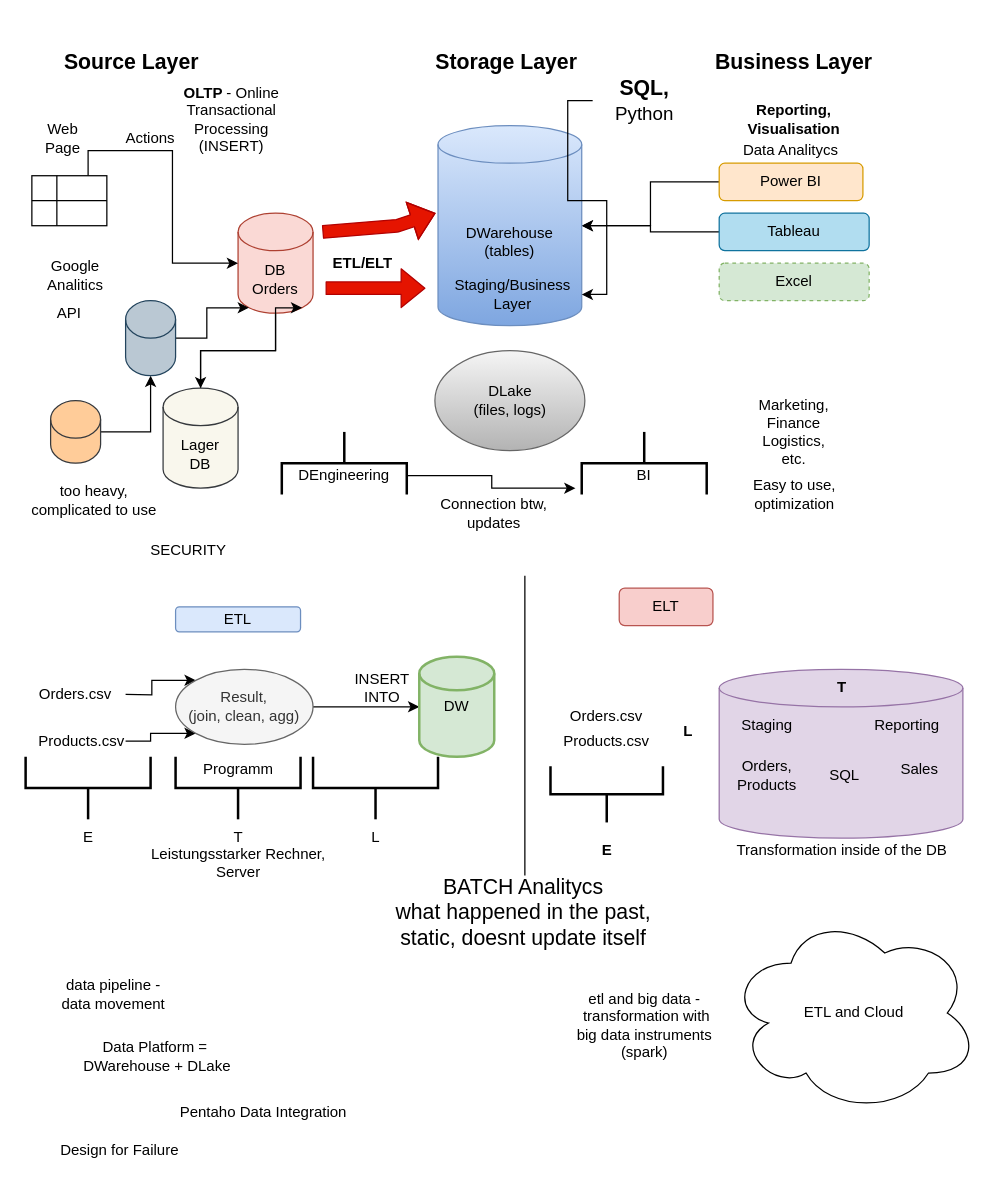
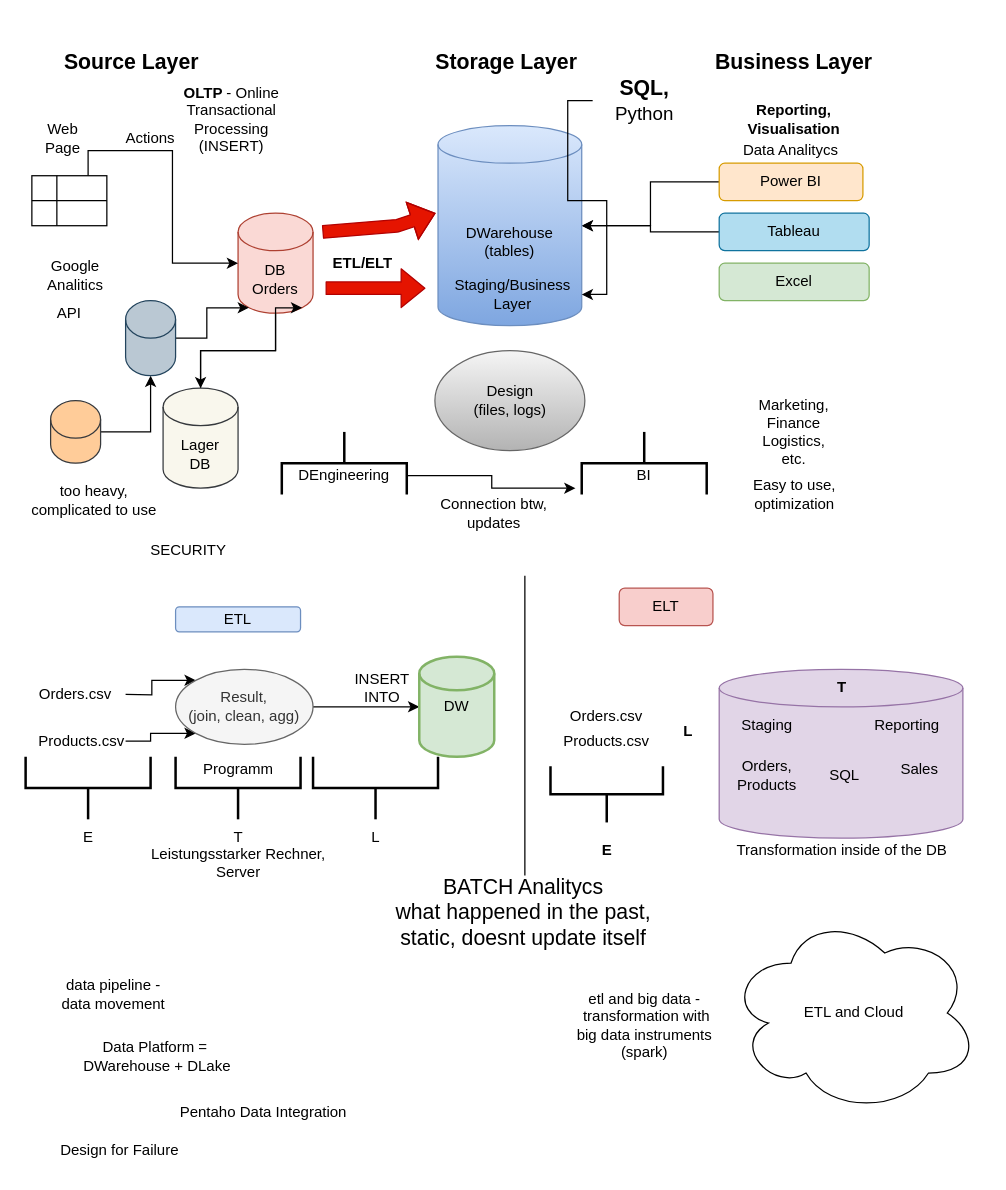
node "Excel": style dashed -> solid
node "DLake (files, logs)": label "DLake (files, logs)" -> "Design (files, logs)"
